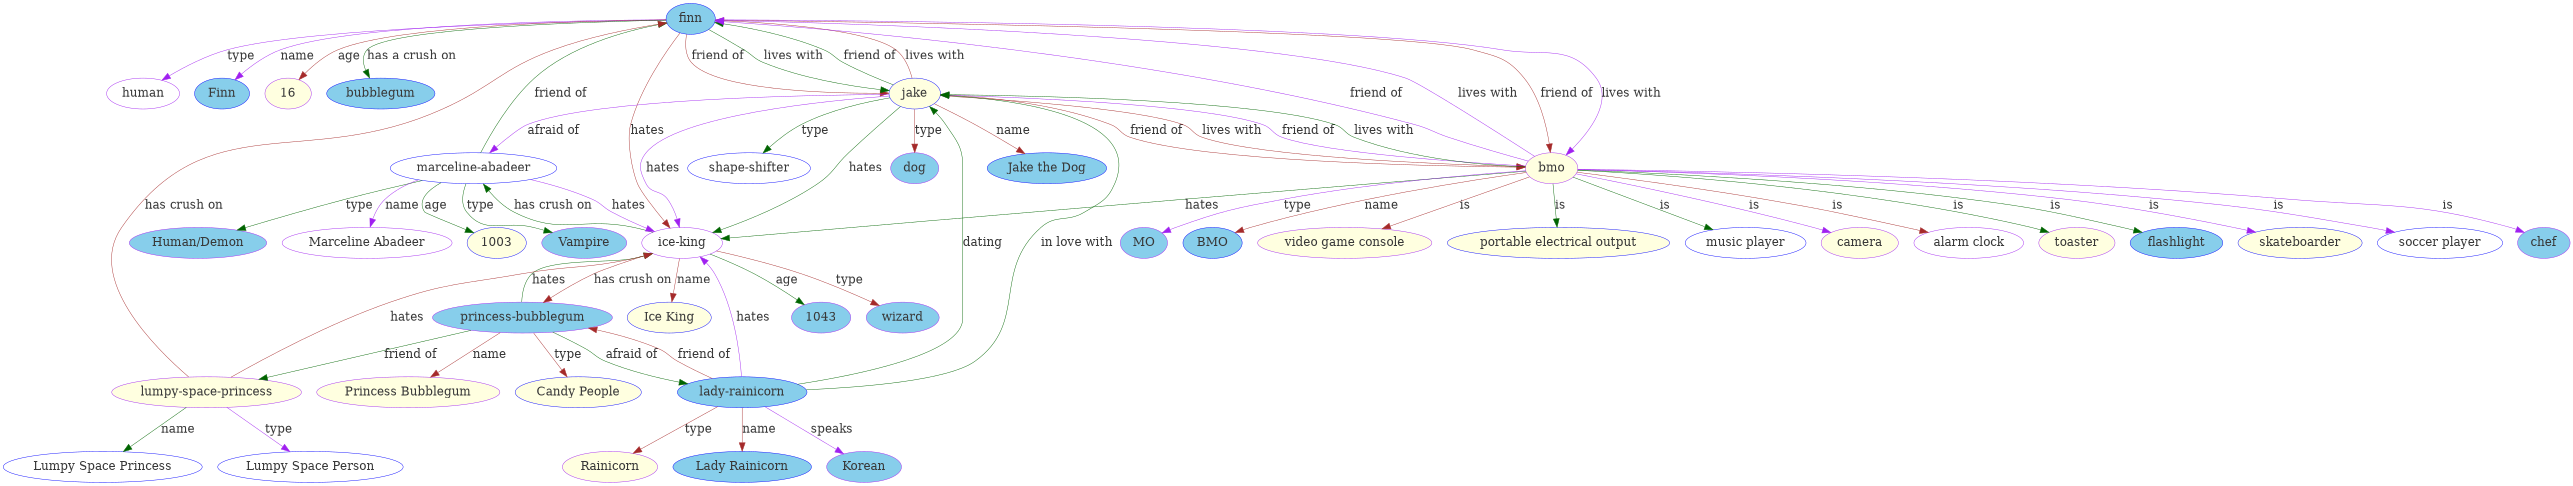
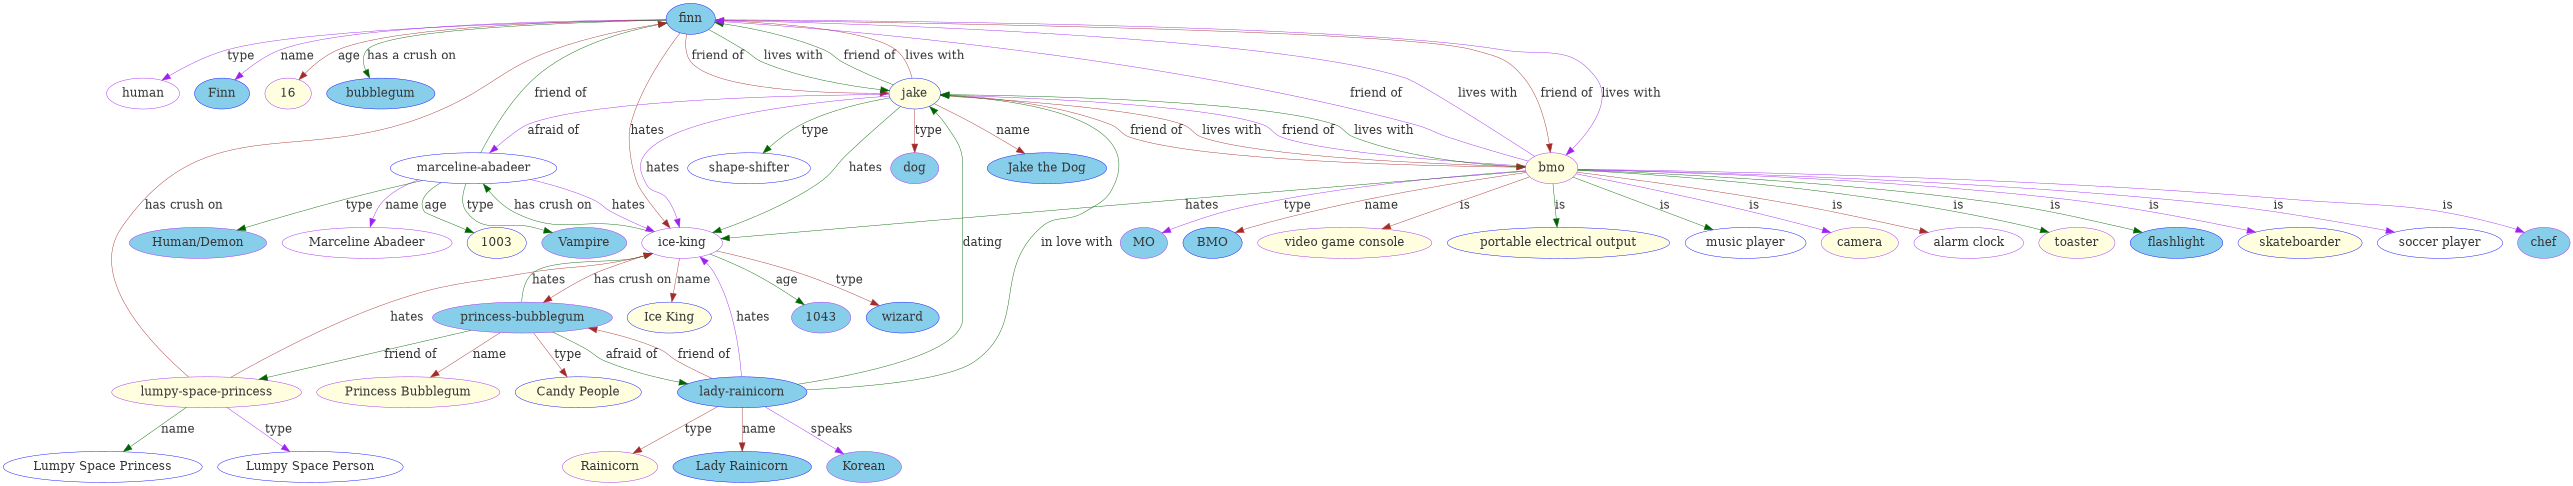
node "wizard": color purple -> blue
